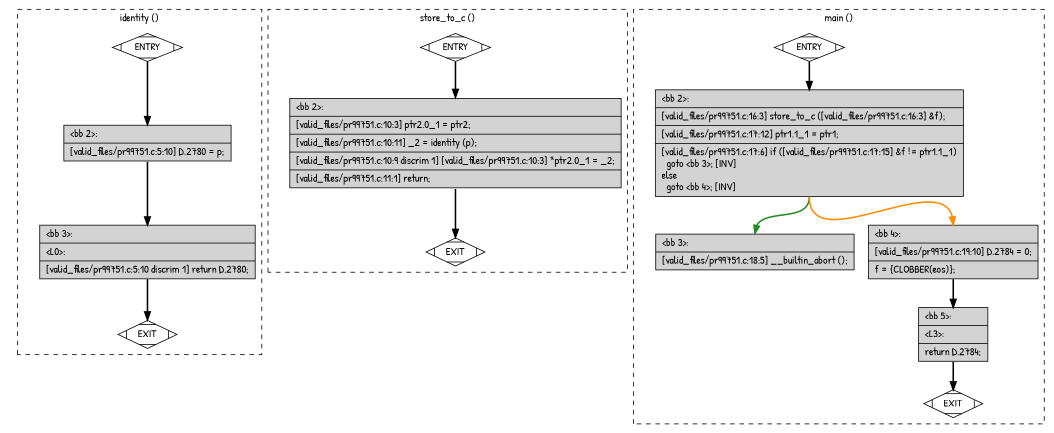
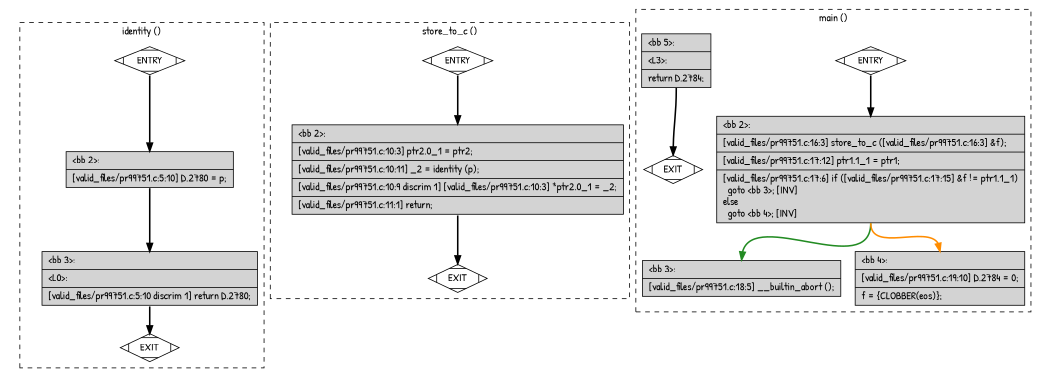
edge "<bb 4>:" -> "<bb 5>:": removed
